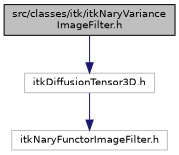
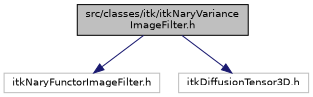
edge "itkDiffusionTensor3D.h" -> "itkNaryFunctorImageFilter.h": now "src/classes/itk/itkNaryVariance ImageFilter.h" -> "itkNaryFunctorImageFilter.h"
